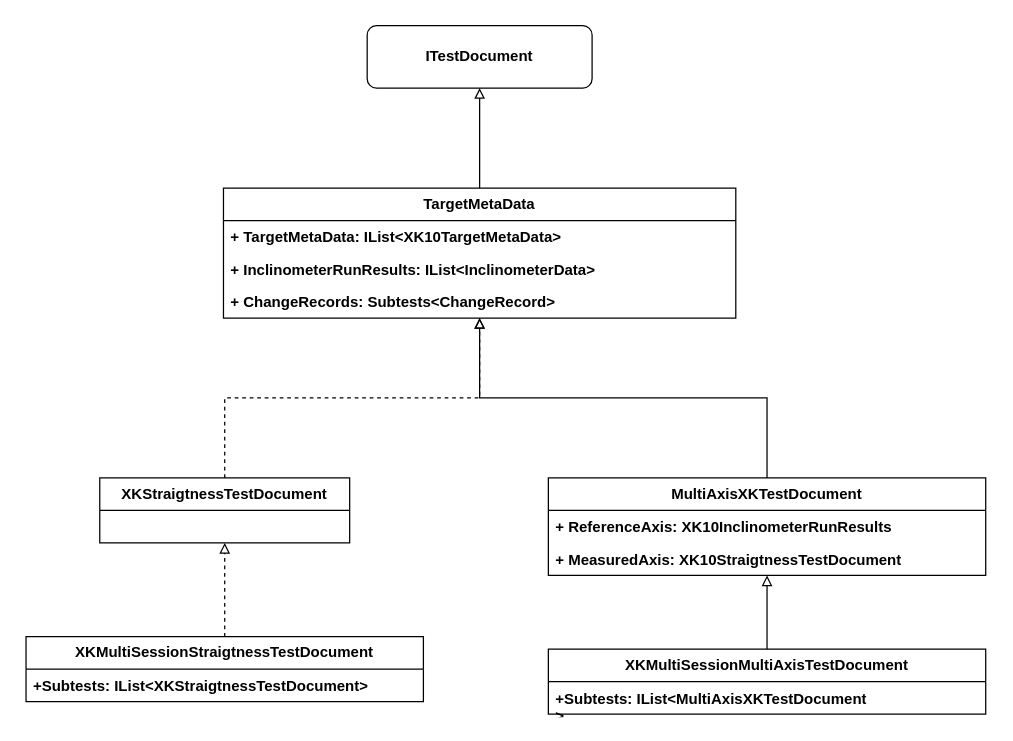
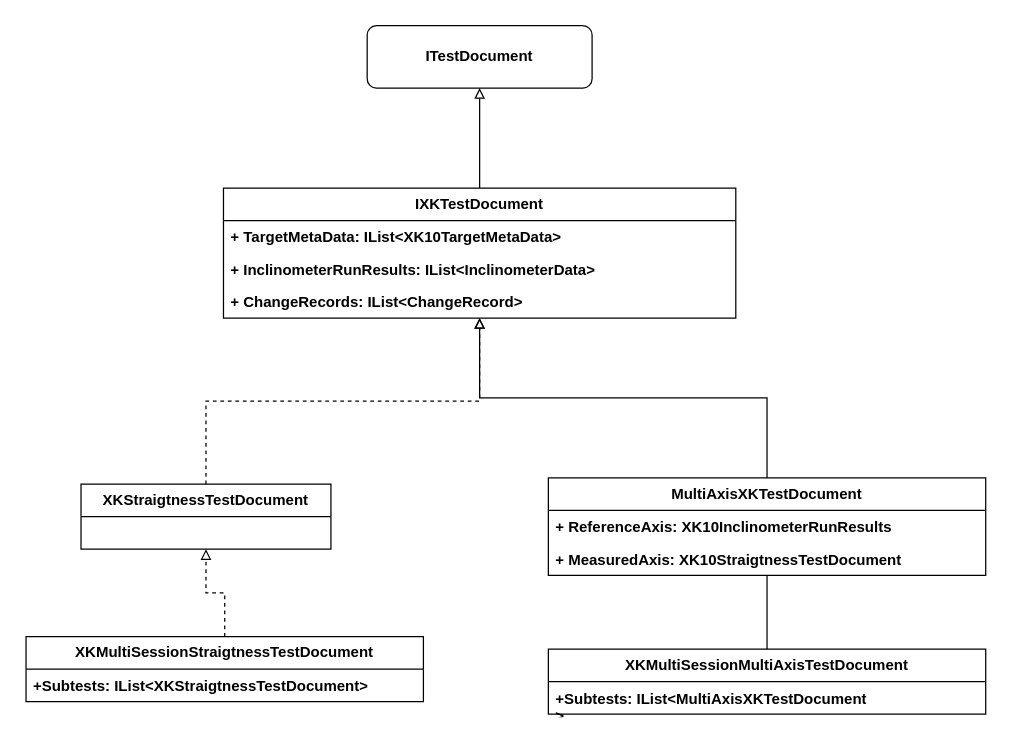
node "TargetMetaData": label "TargetMetaData" -> "IXKTestDocument"
node "+ ChangeRecords: Subtests<ChangeRecord>": label "+ ChangeRecords: Subtests<ChangeRecord>" -> "+ ChangeRecords: IList<ChangeRecord>"
node "XKStraigtnessTestDocument": moved (224, 511) -> (206, 517)
edge "XKMultiSessionMultiAxisTestDocument" -> "MultiAxisXKTestDocument": arrowhead block -> none
